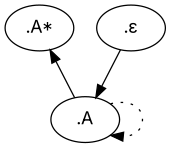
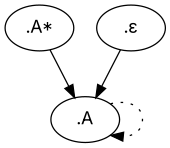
edge ".A" -> ".A*": reversed
